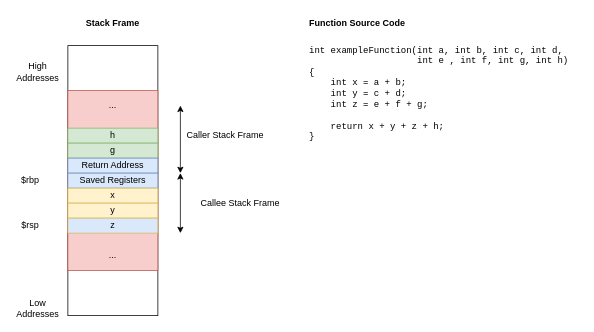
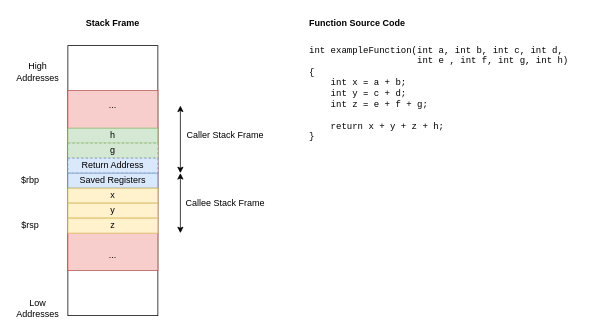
node "g": style solid -> dashed
node "Return Address": style solid -> dashed
node "Callee Stack Frame": moved (240, 203) -> (225, 203)
node "z": fillcolor #dae8fc -> #fff2cc
